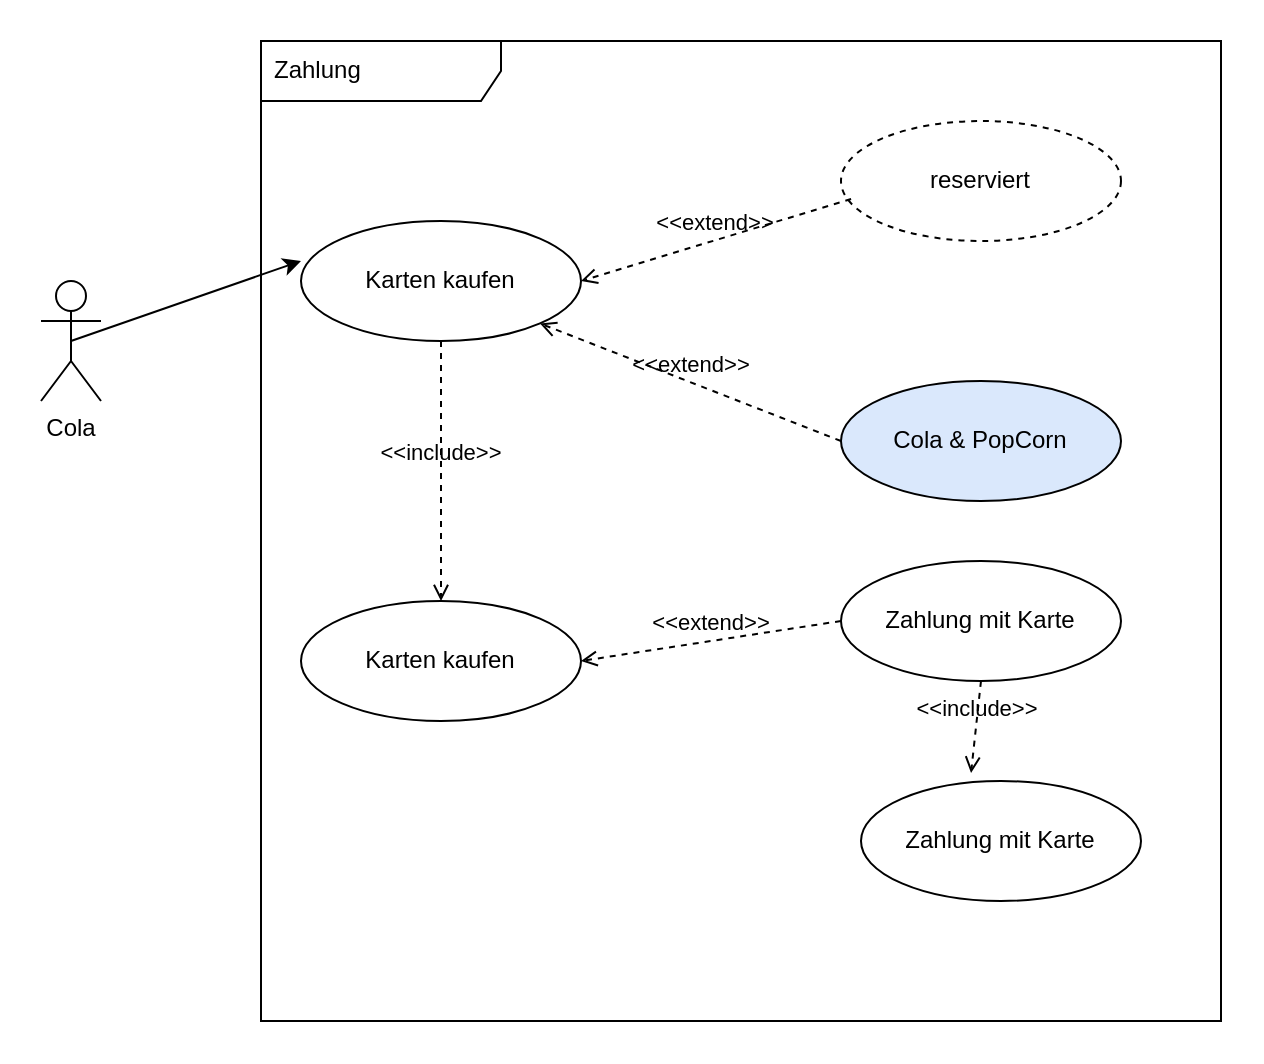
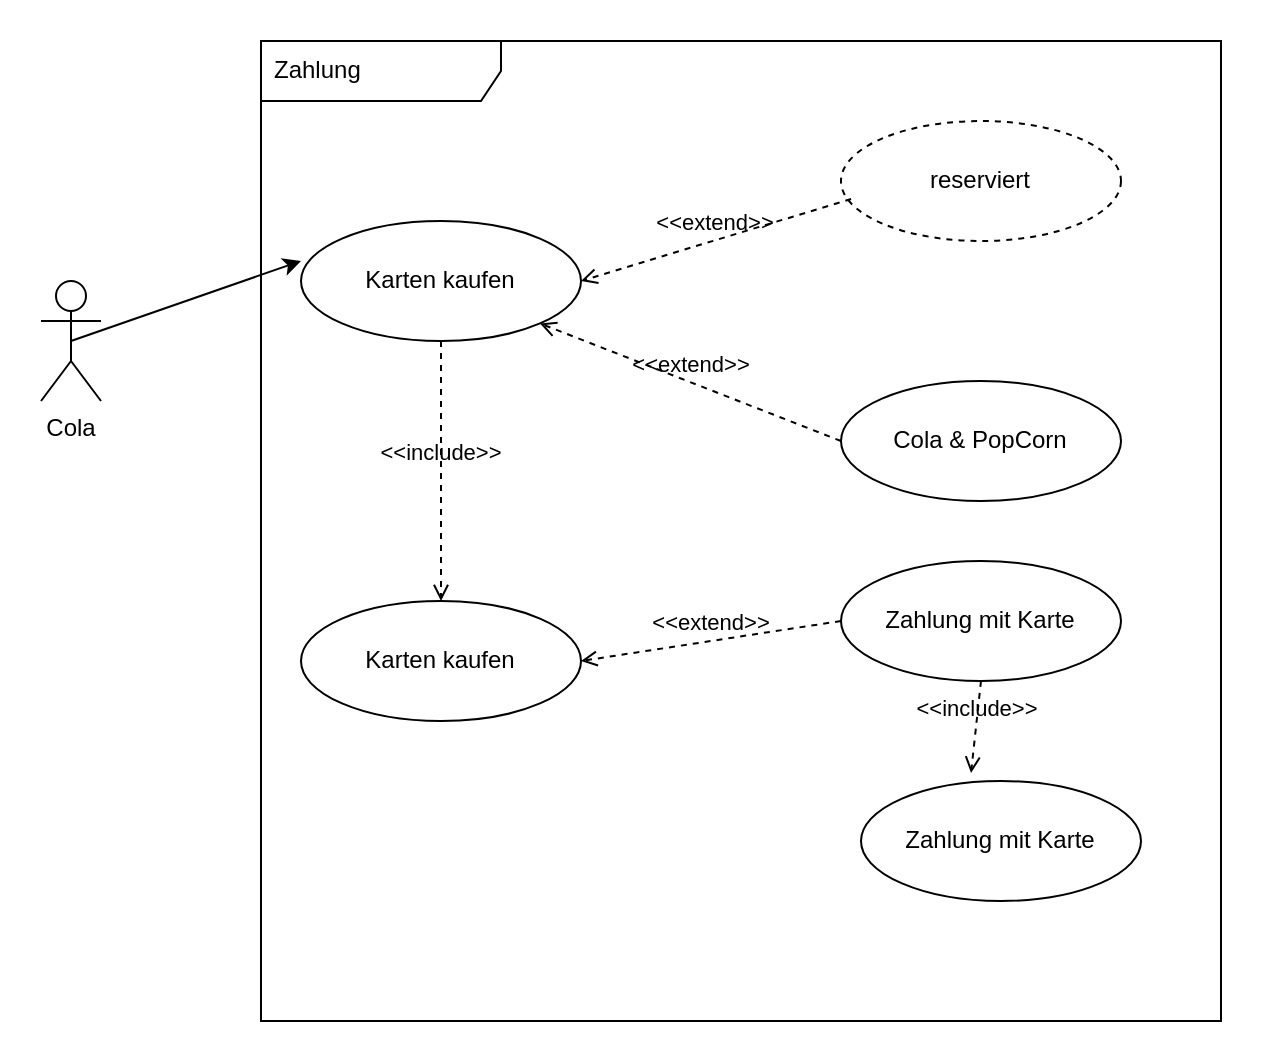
node "Cola & PopCorn": fillcolor #dae8fc -> #ffffff
